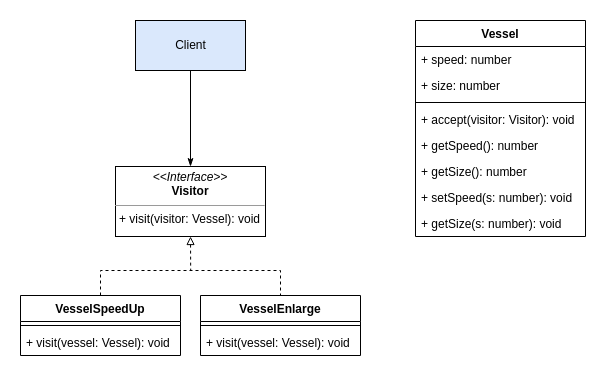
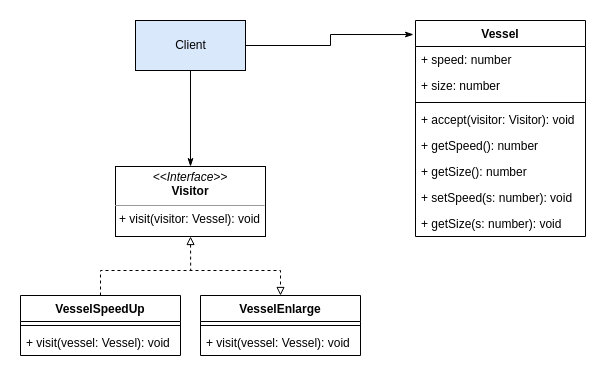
edge "Client" -> "Vessel": added
edge "VesselSpeedUp" -- "VesselEnlarge": arrowhead none -> block
